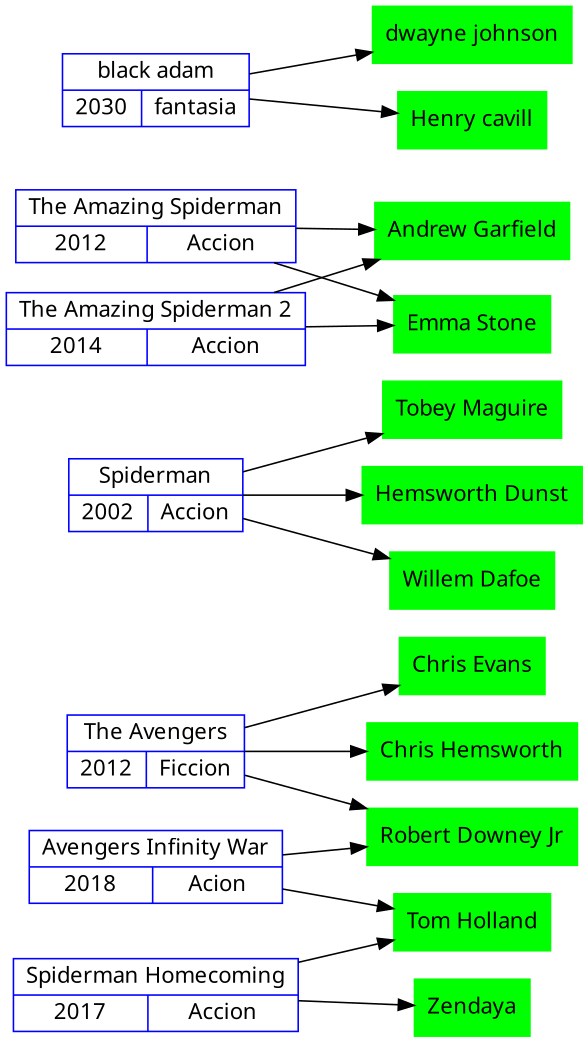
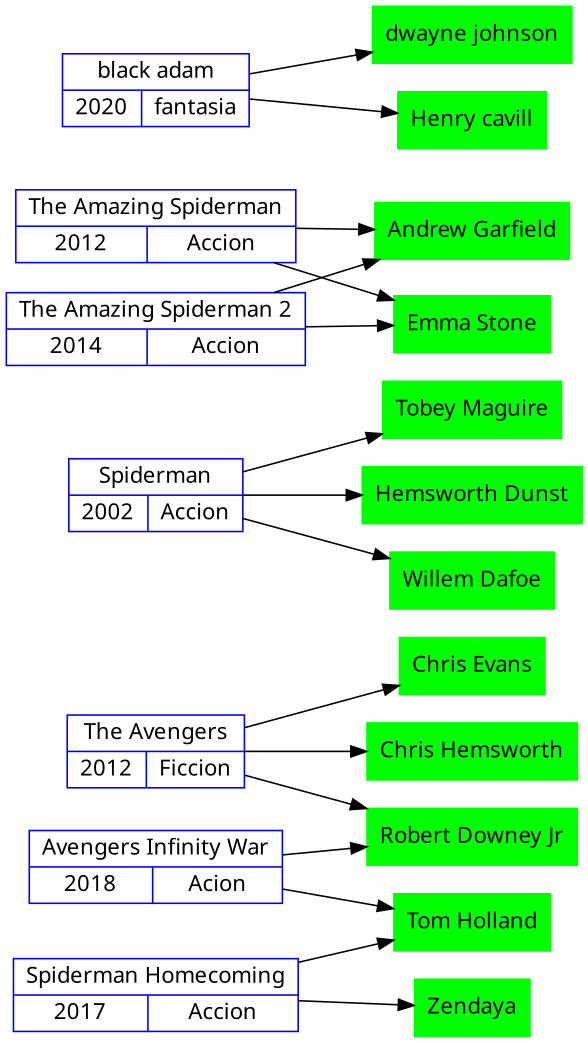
node "black adam": text "2030" -> "2020"
